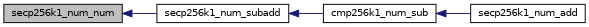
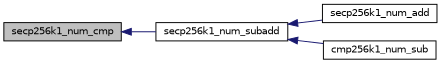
node "secp256k1_num_num": label "secp256k1_num_num" -> "secp256k1_num_cmp"
edge "secp256k1_num_add" -> "cmp256k1_num_sub": now "secp256k1_num_add" -> "secp256k1_num_subadd"
